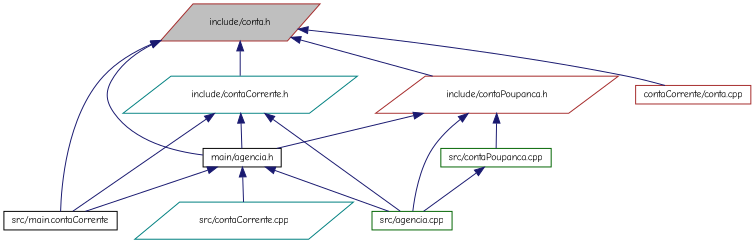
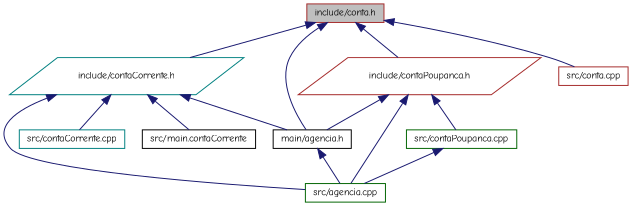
node "include/conta.h": shape parallelogram -> box
node "contaCorrente/conta.cpp": label "contaCorrente/conta.cpp" -> "src/conta.cpp"
edge "src/main.contaCorrente" -> "include/conta.h": removed
edge "src/contaCorrente.cpp" -> "main/agencia.h": now "src/contaCorrente.cpp" -> "include/contaCorrente.h"
edge "src/main.contaCorrente" -> "main/agencia.h": removed
node "src/contaCorrente.cpp": shape parallelogram -> box
